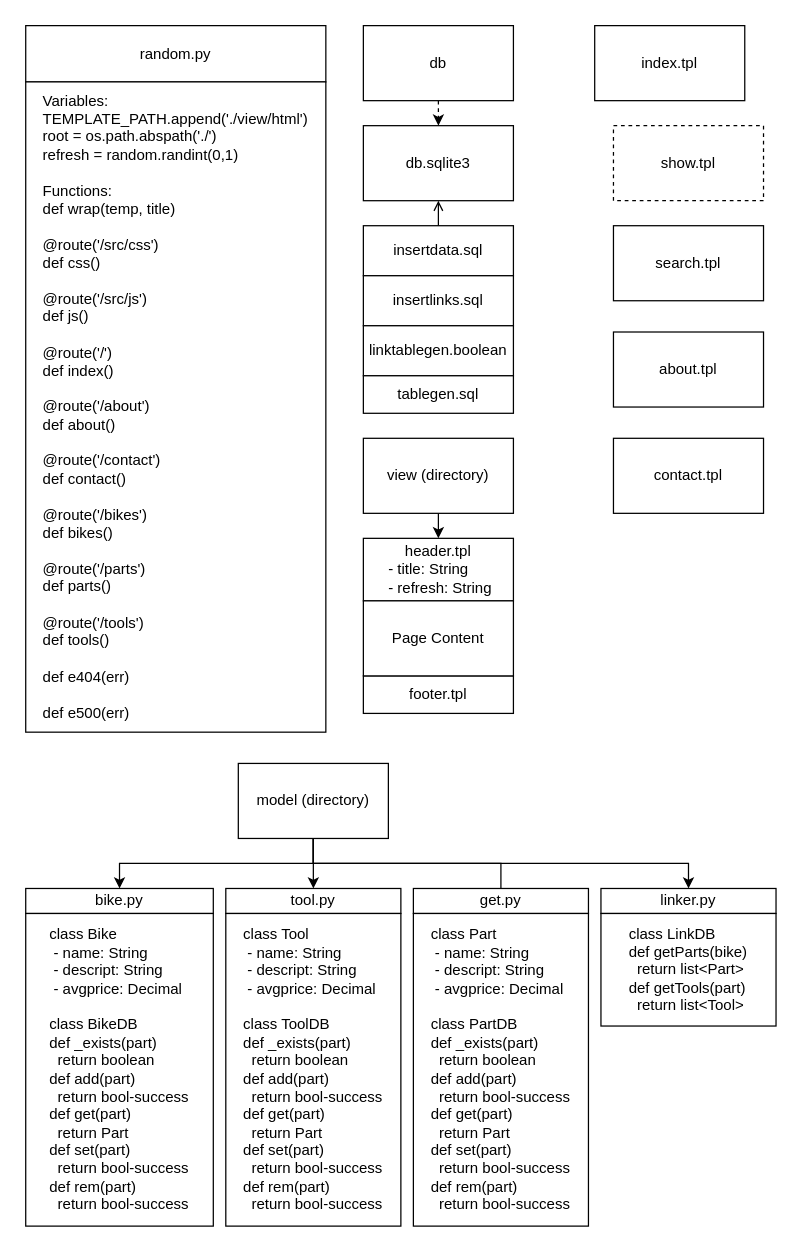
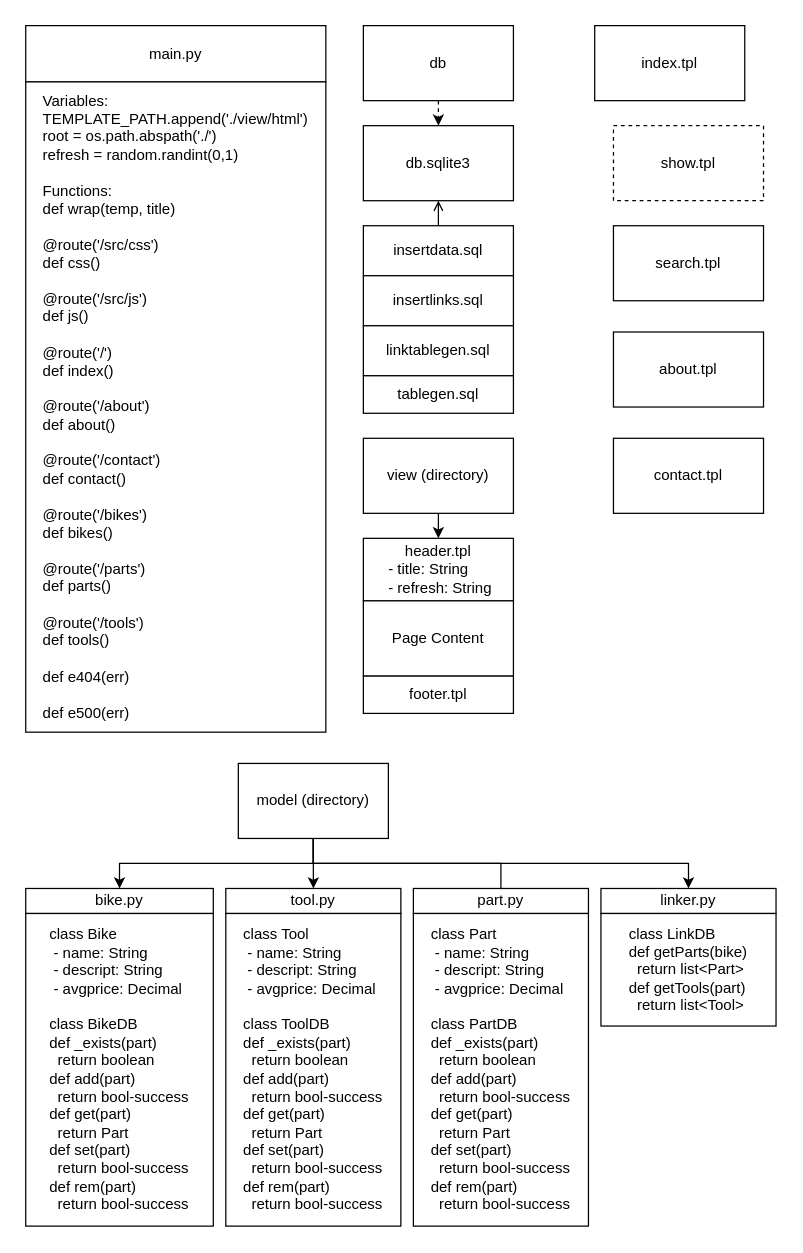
node "random.py": label "random.py" -> "main.py"
node "linktablegen.boolean": label "linktablegen.boolean" -> "linktablegen.sql"
node "get.py": label "get.py" -> "part.py"
